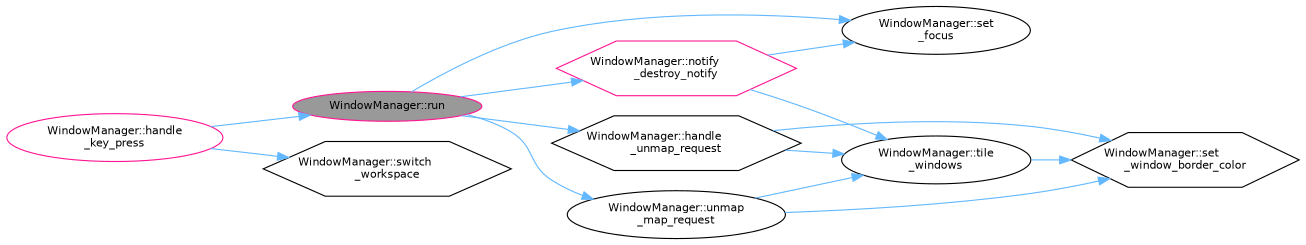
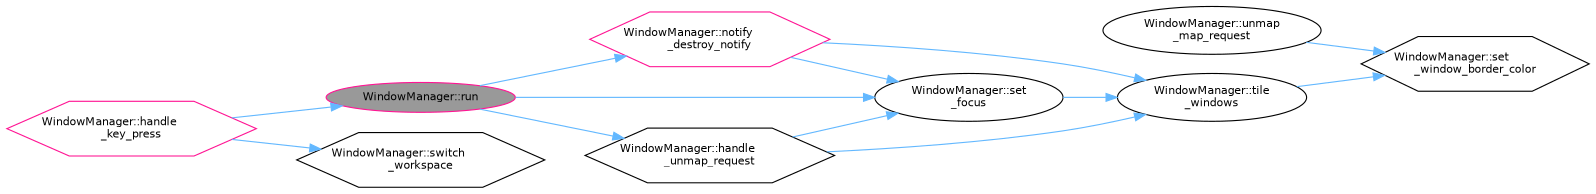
edge "WindowManager::handle _unmap_request" -> "WindowManager::set _window_border_color": now "WindowManager::handle _unmap_request" -> "WindowManager::set _focus"
node "WindowManager::handle _key_press": shape ellipse -> hexagon
edge "WindowManager::run" -> "WindowManager::unmap _map_request": removed
edge "WindowManager::unmap _map_request" -> "WindowManager::tile _windows": now "WindowManager::set _focus" -> "WindowManager::tile _windows"
